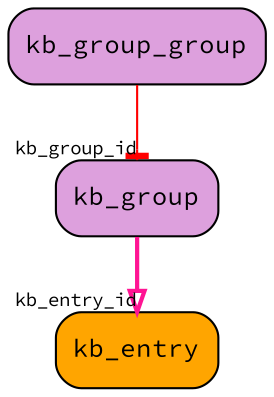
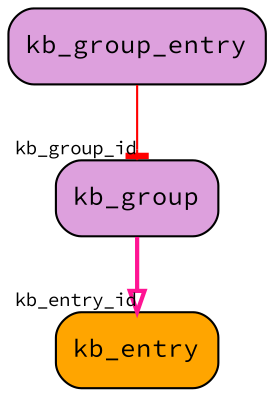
node "kb_group_group": label "kb_group_group" -> "kb_group_entry"
